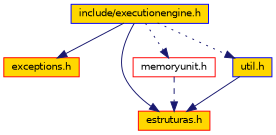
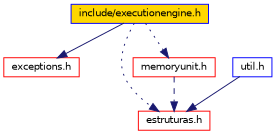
edge "include/executionengine.h" -> "util.h": removed
node "exceptions.h": fillcolor gold -> white
node "util.h": fillcolor gold -> white
edge "include/executionengine.h" -> "estruturas.h": style solid -> dotted
node "estruturas.h": fillcolor gold -> white
